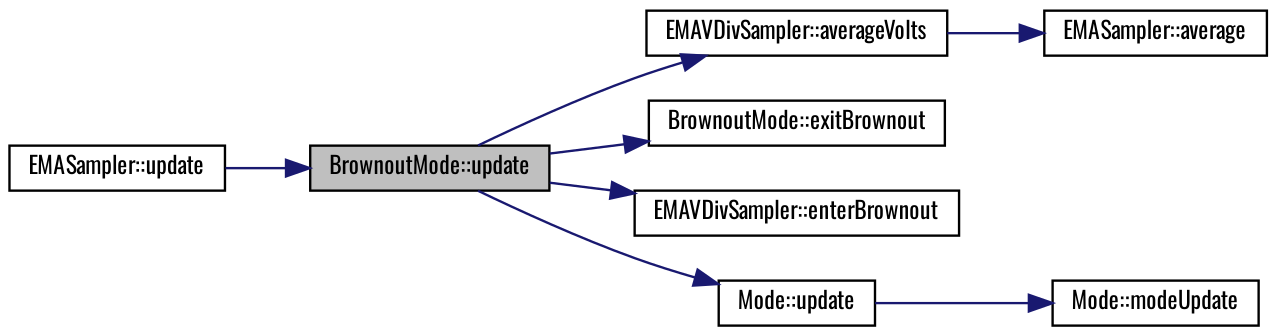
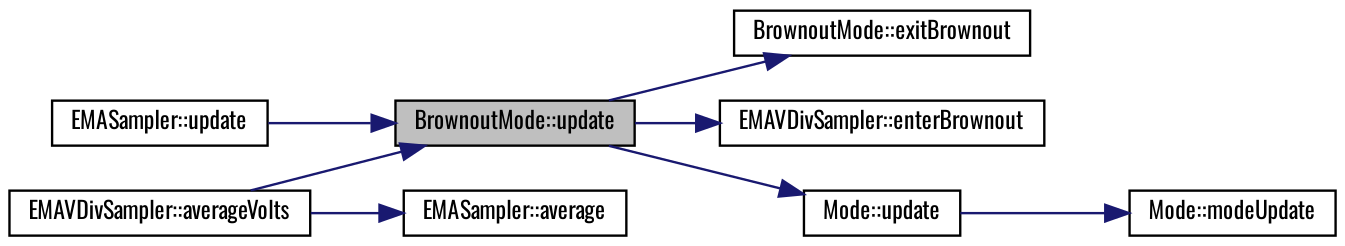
edge "BrownoutMode::update" -> "EMAVDivSampler::averageVolts": reversed
